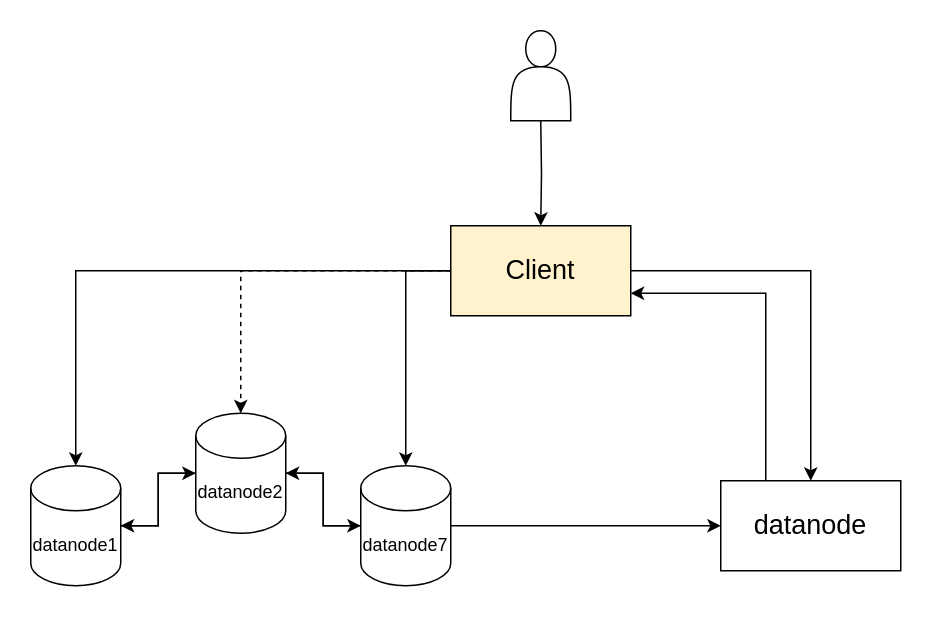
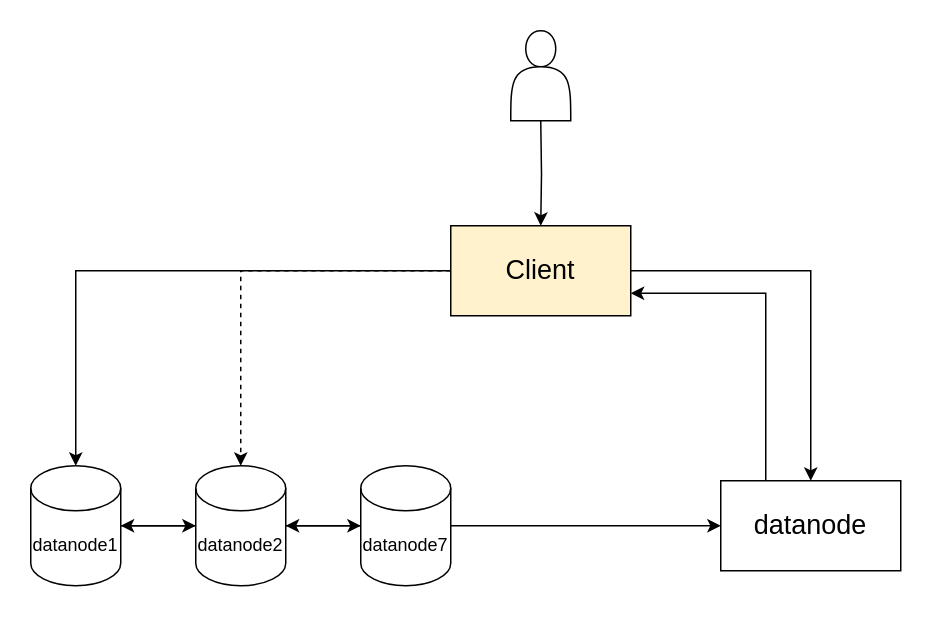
edge "Client" -> "datanode7": removed
node "datanode2": moved (241, 473) -> (241, 526)
